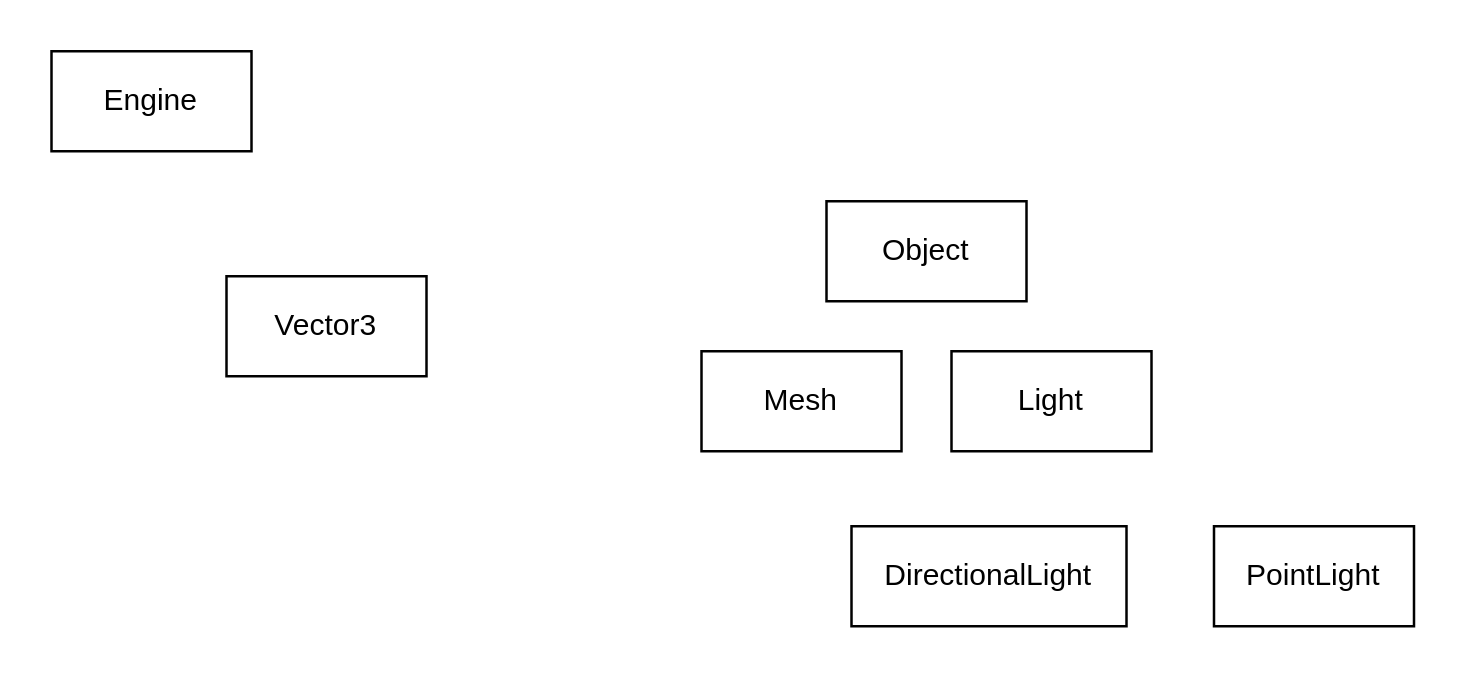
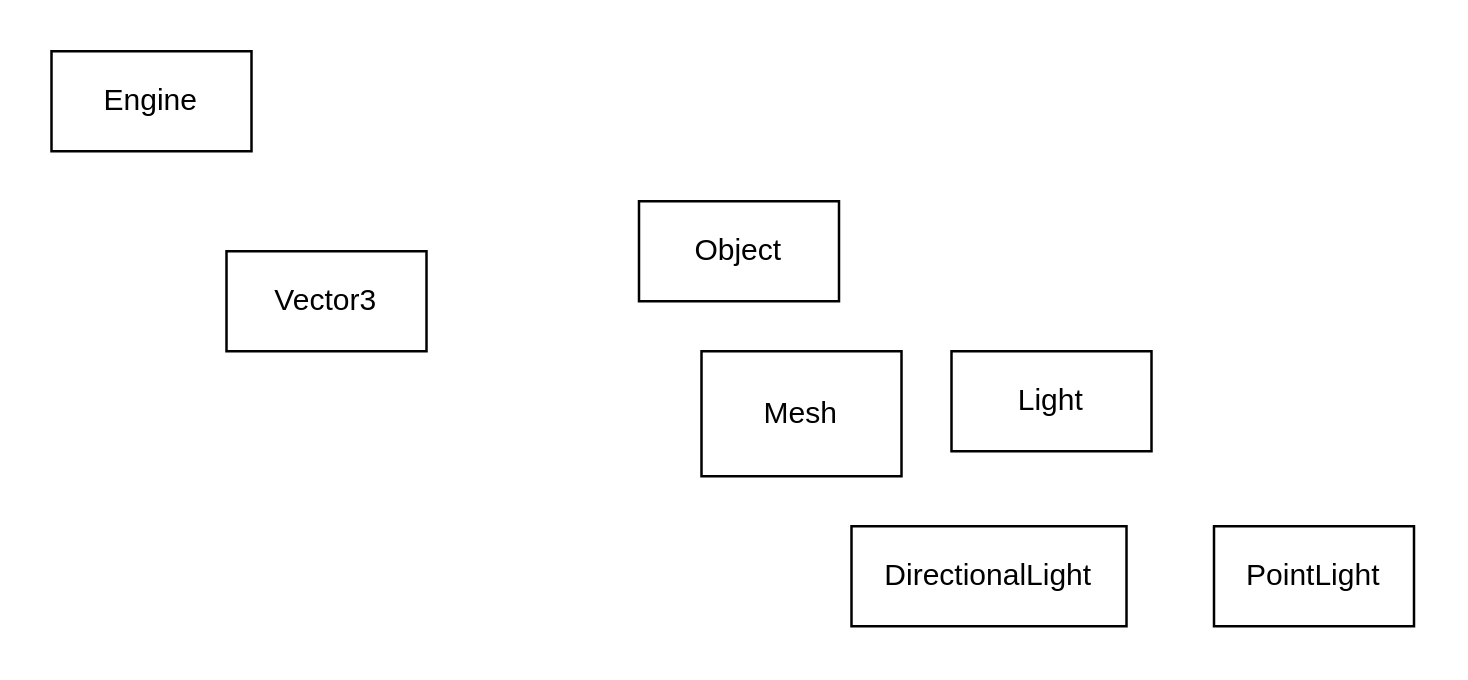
node "Object": moved (926, 251) -> (739, 251)
node "Vector3": moved (326, 326) -> (326, 301)
node "Mesh": size 200x100 -> 200x125
